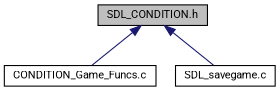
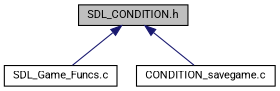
node "CONDITION_Game_Funcs.c": label "CONDITION_Game_Funcs.c" -> "SDL_Game_Funcs.c"
node "SDL_savegame.c": label "SDL_savegame.c" -> "CONDITION_savegame.c"
